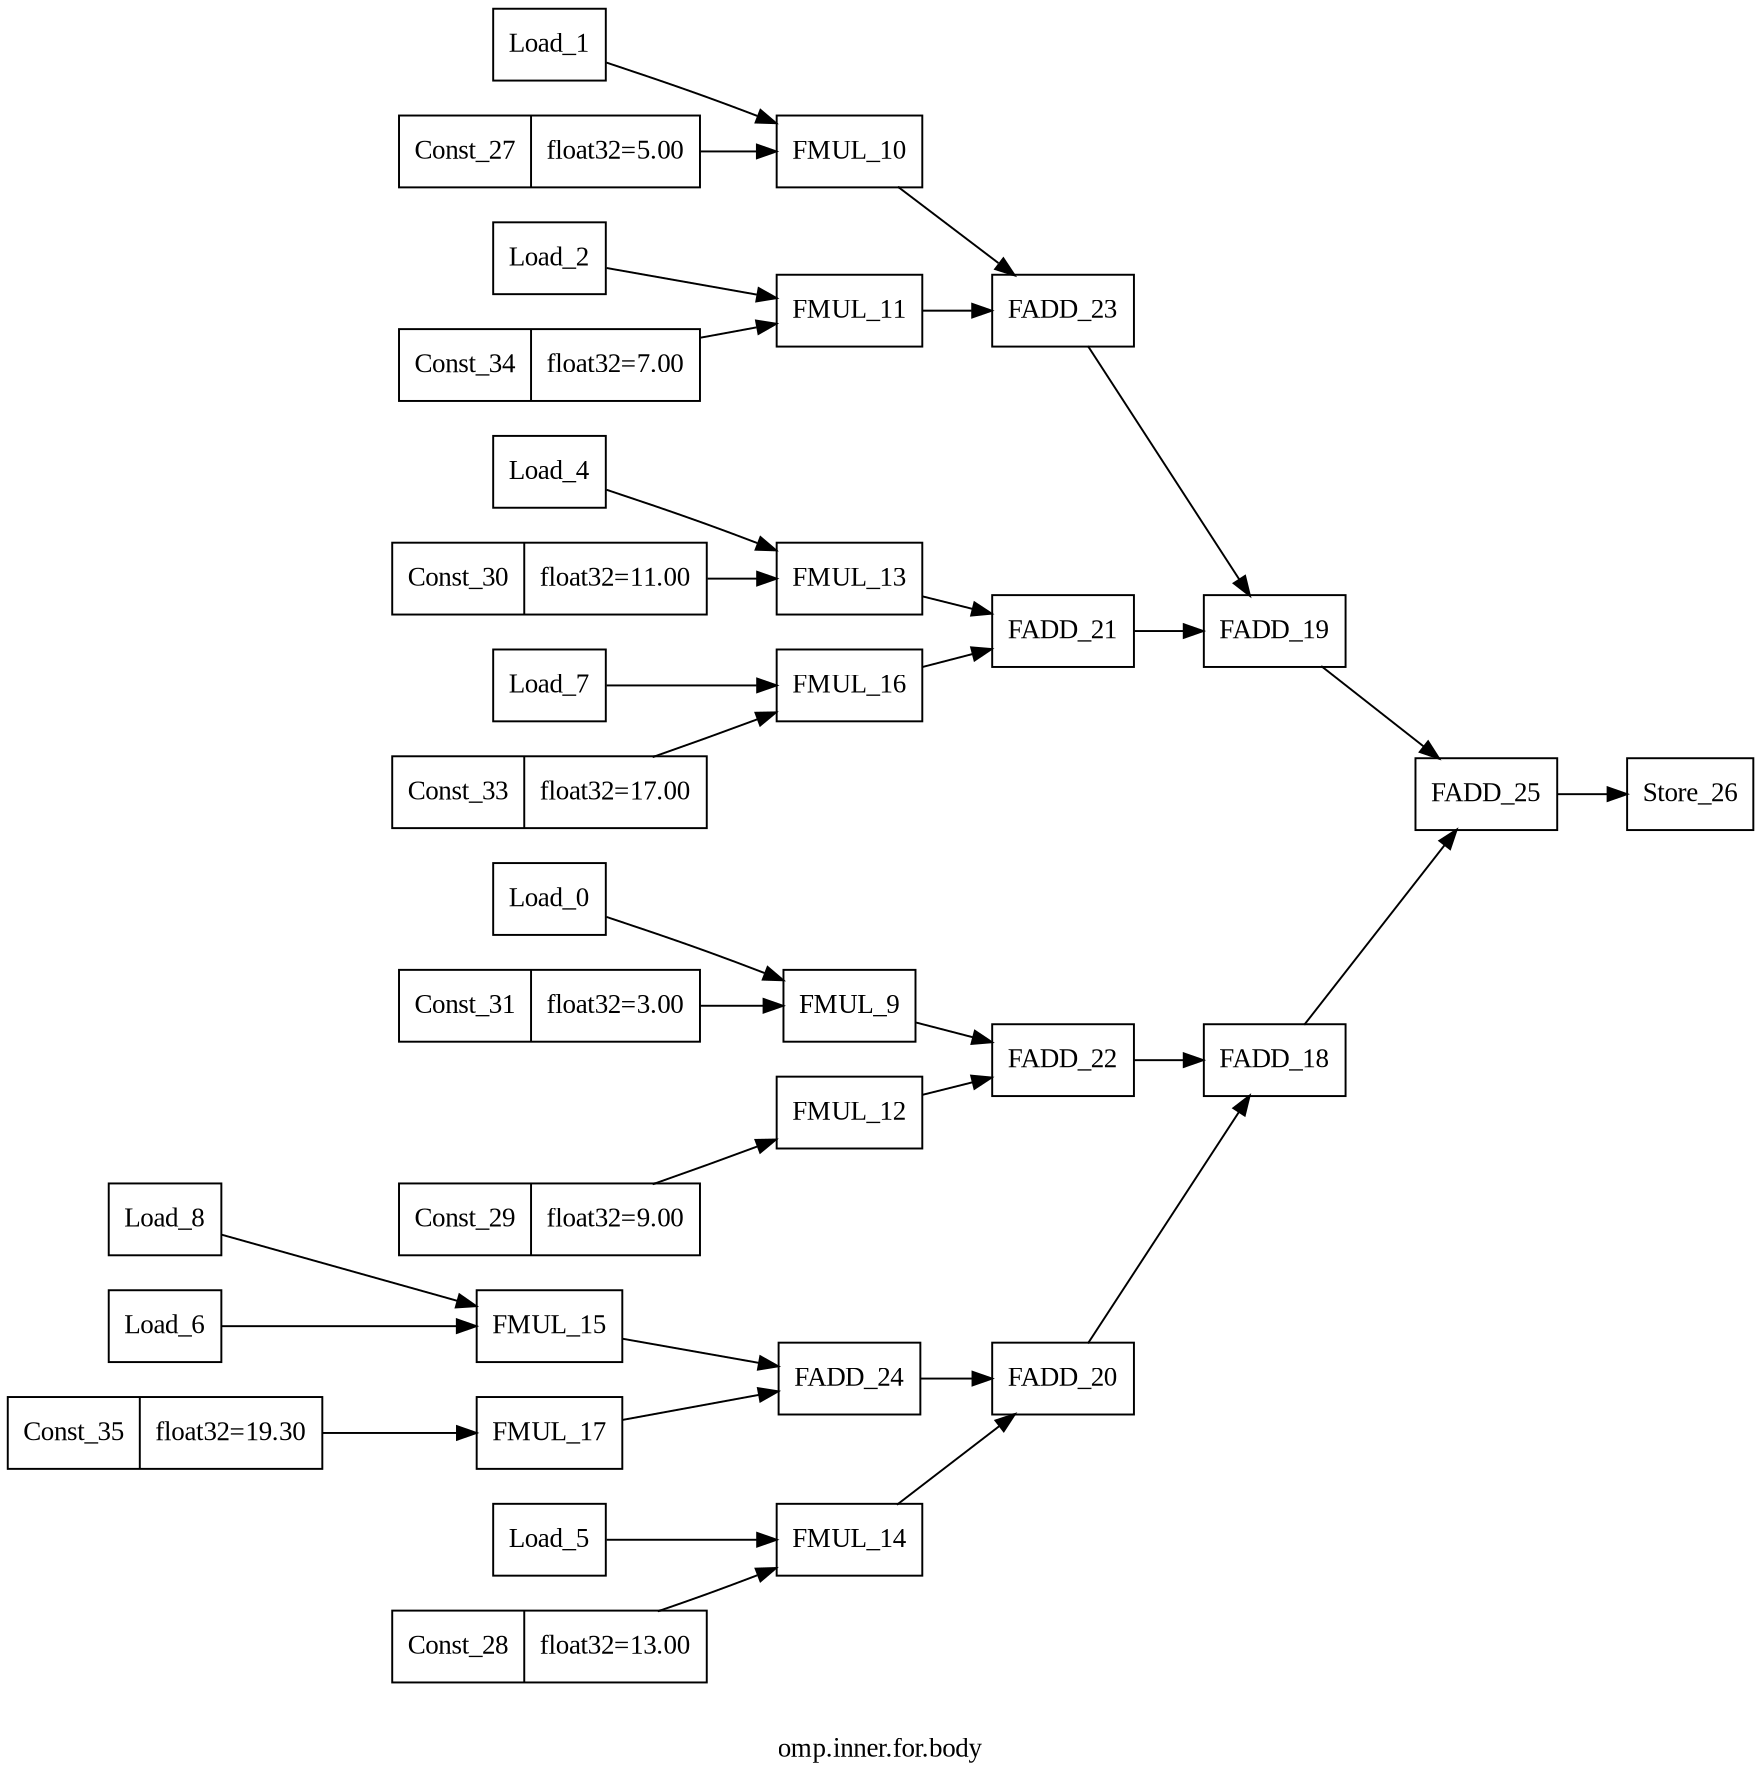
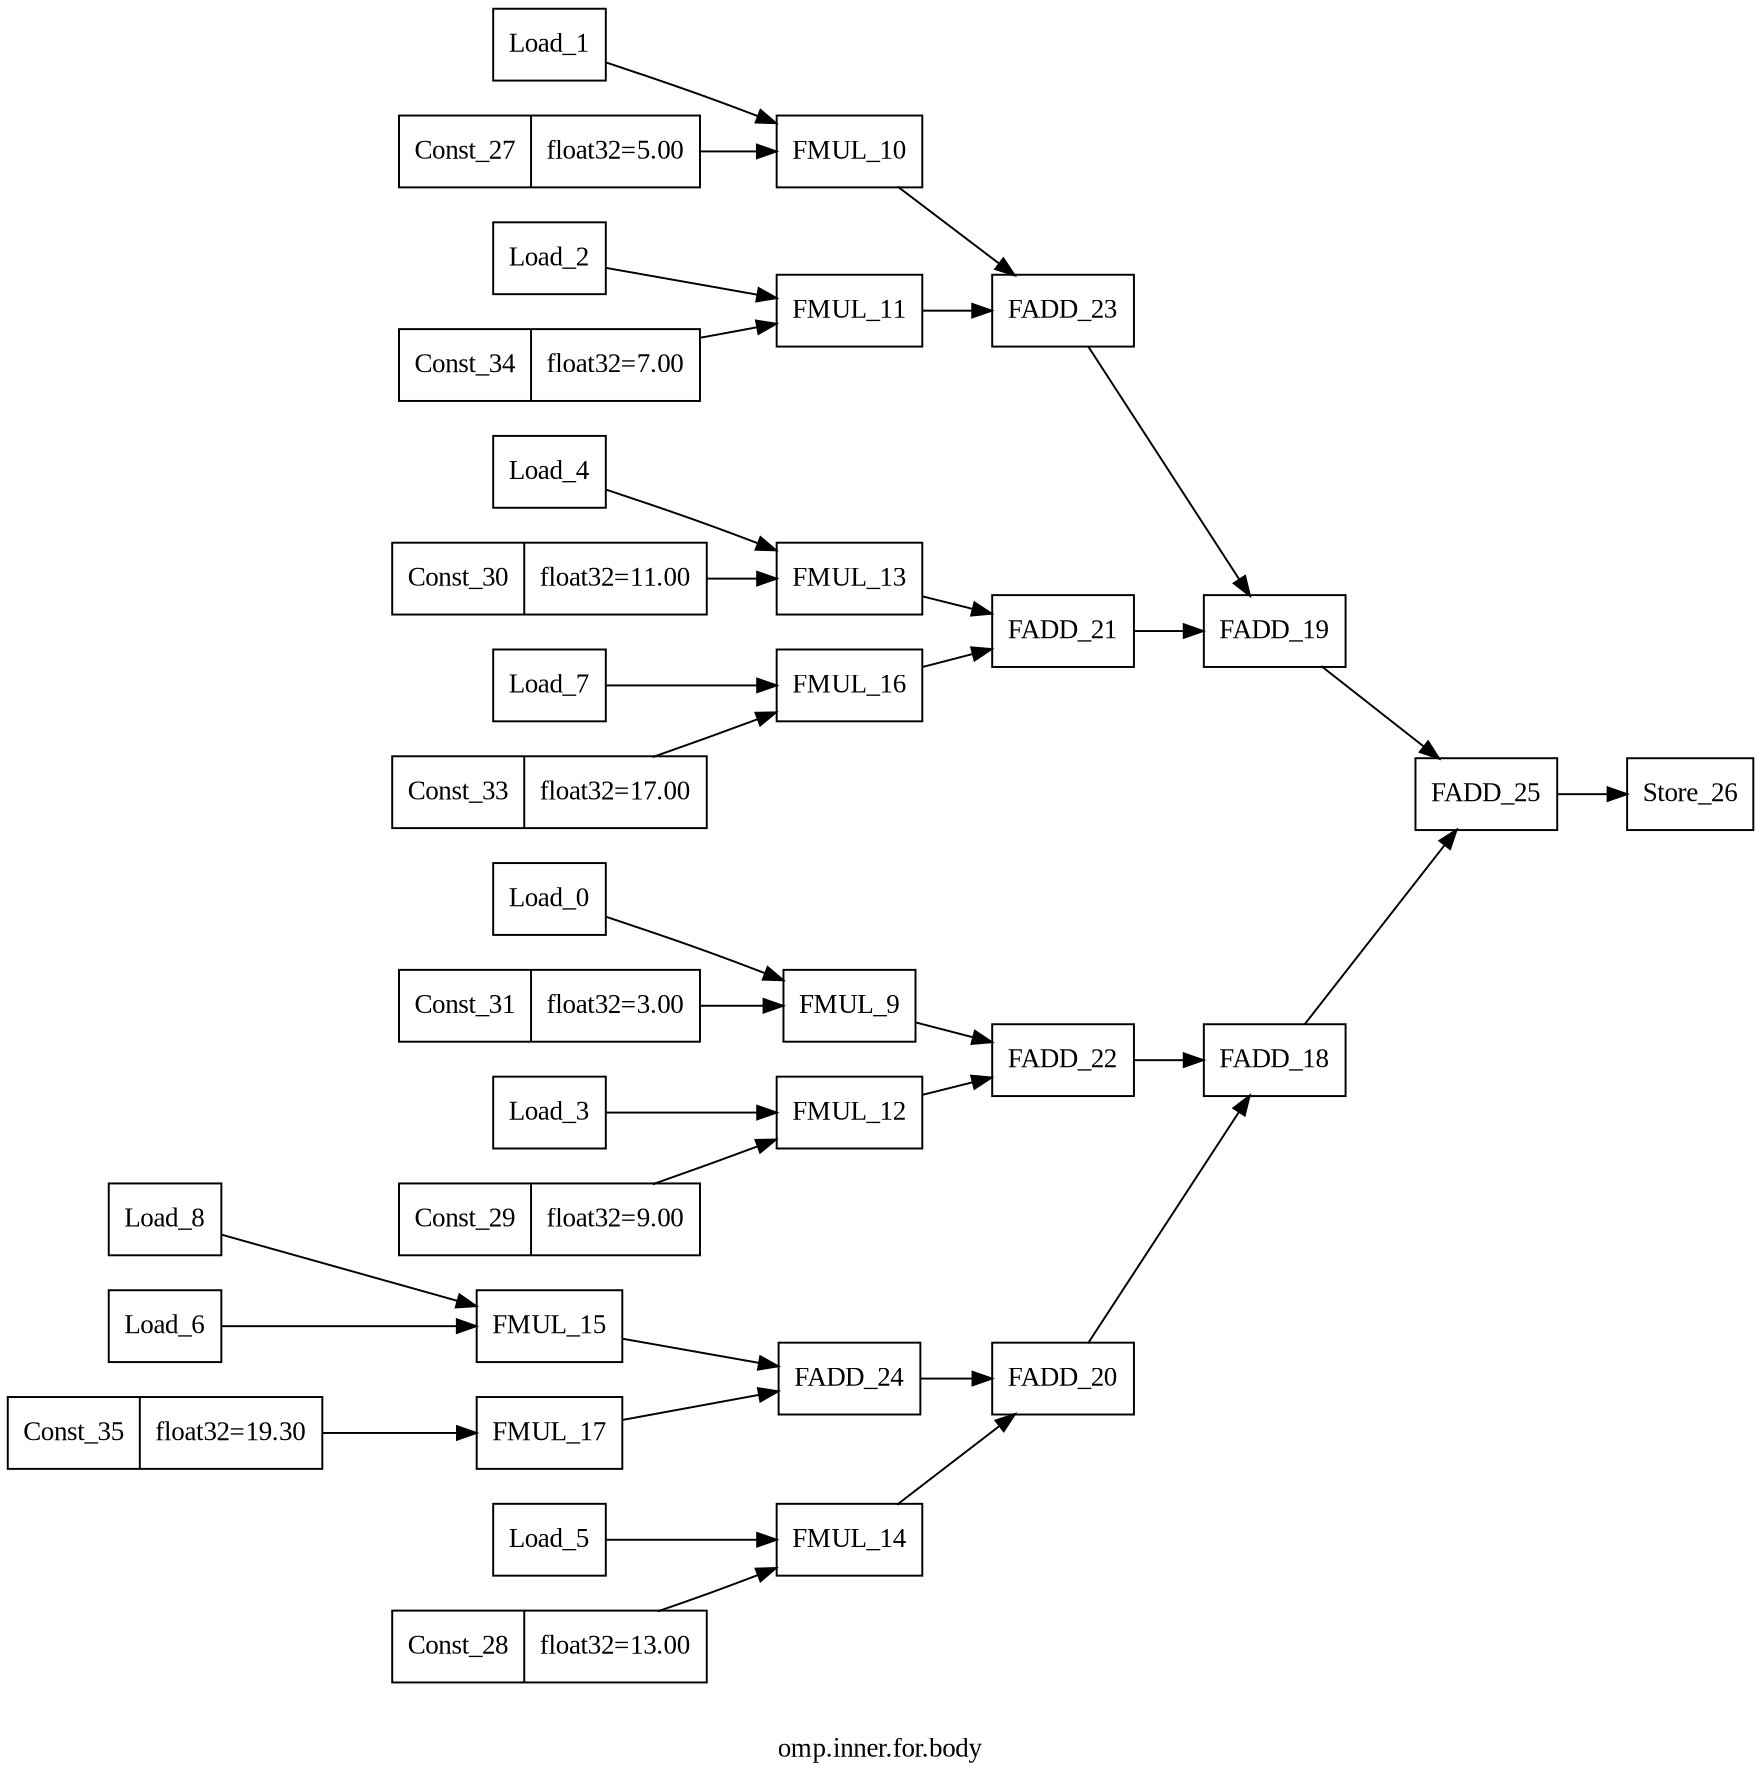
node "Load_3": added
